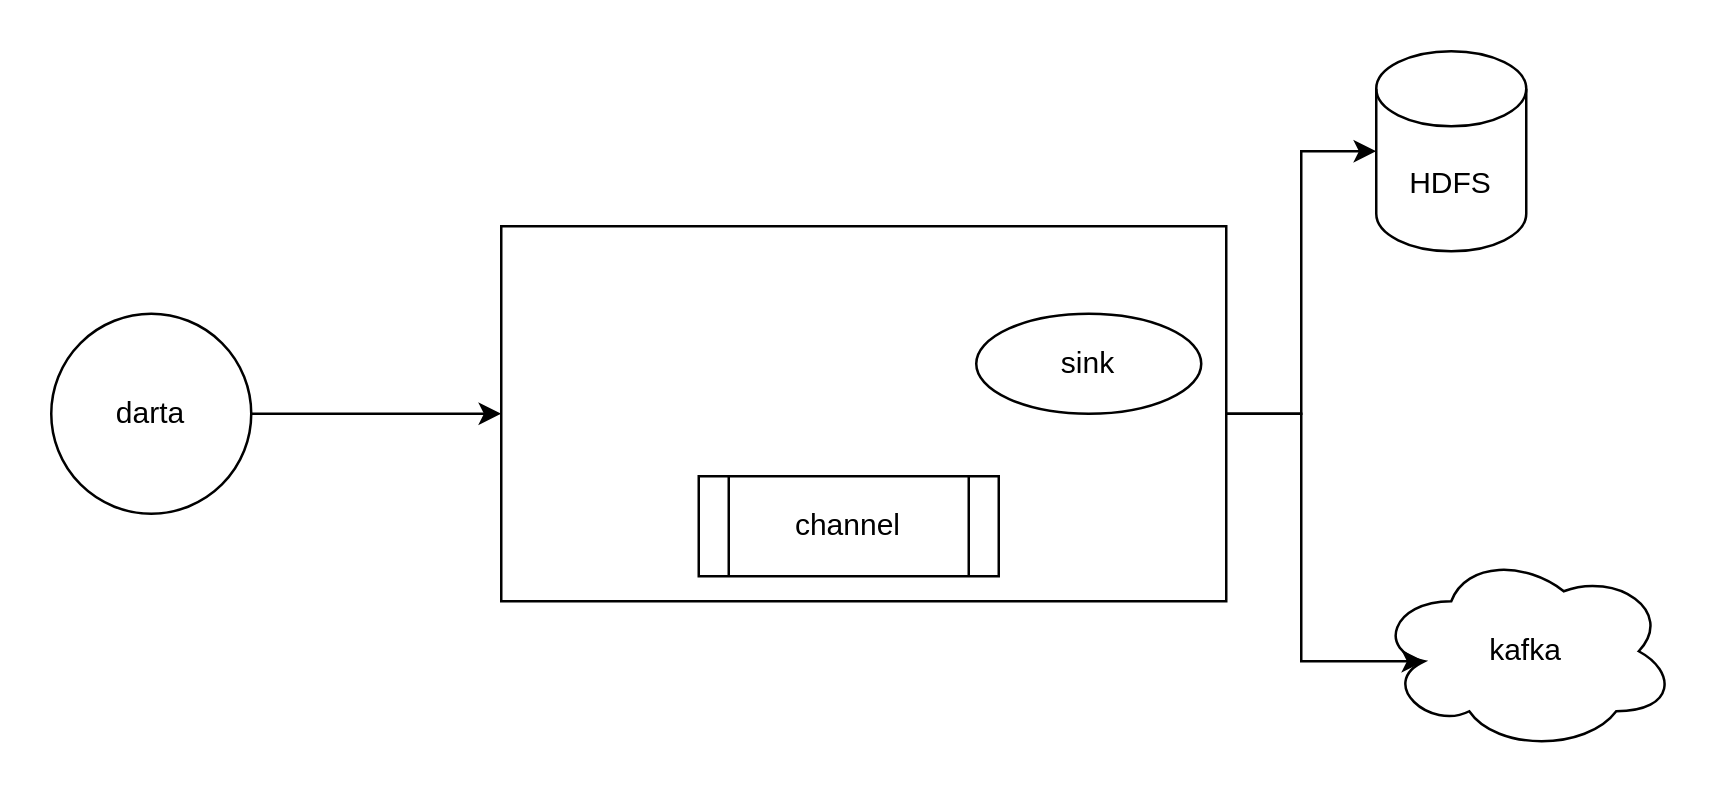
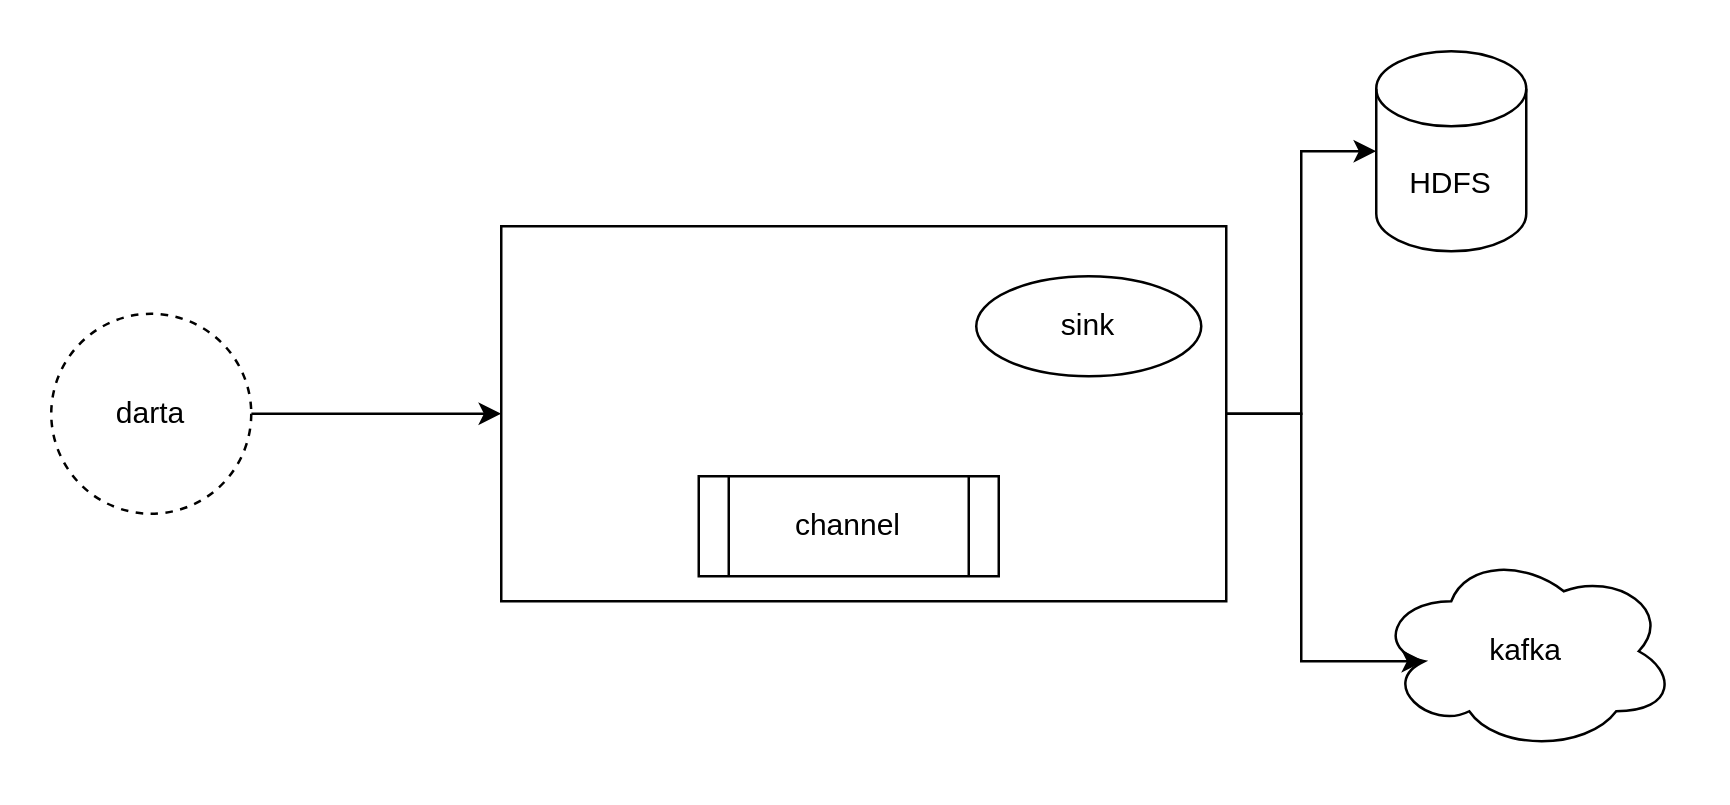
node "sink": moved (1089, 364) -> (1089, 326)
node "darta": style solid -> dashed
